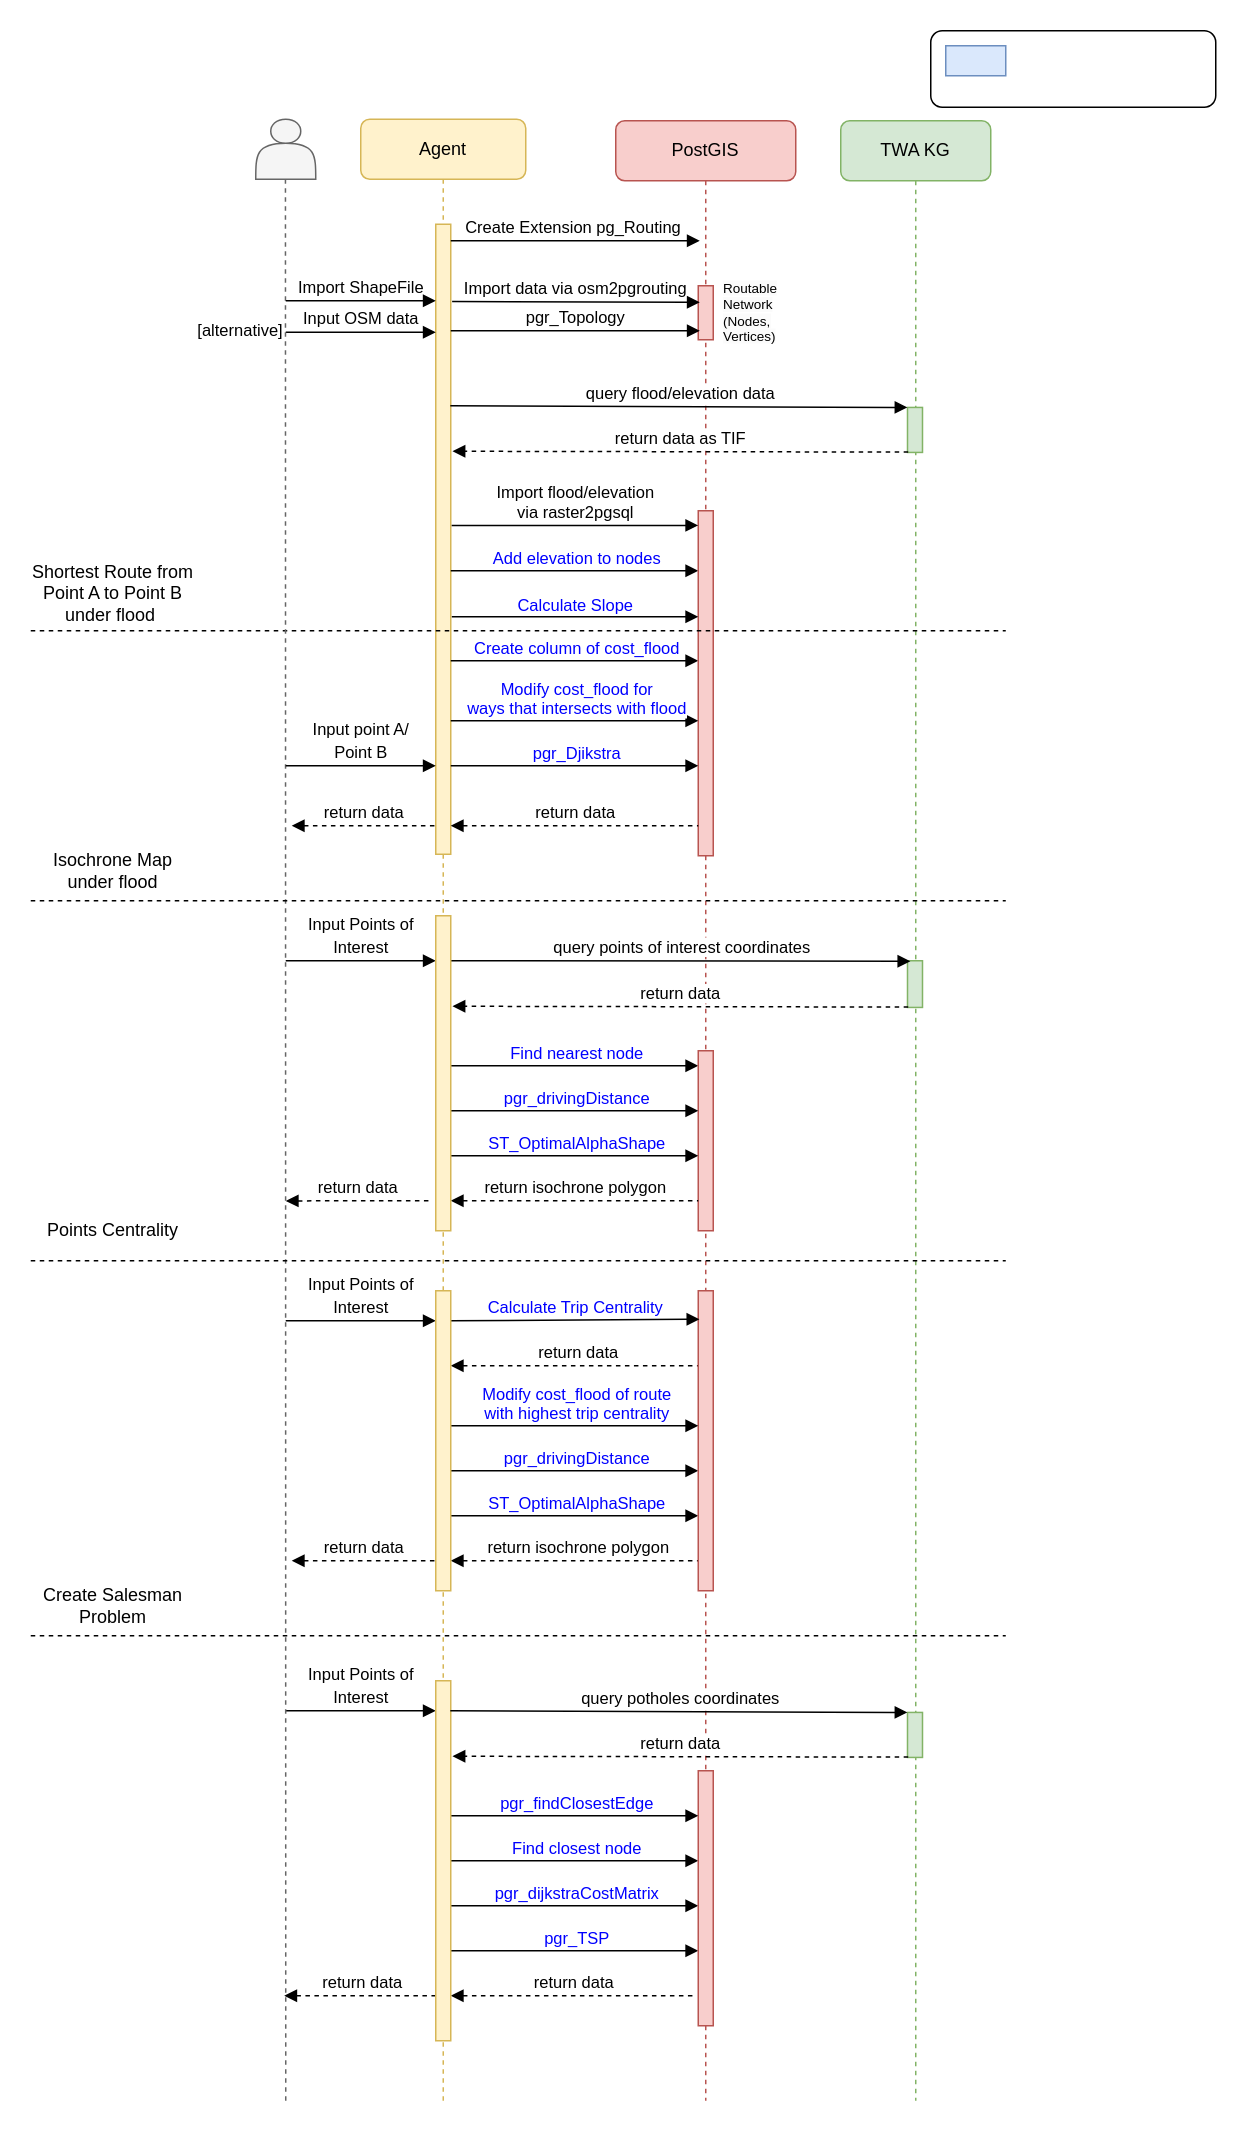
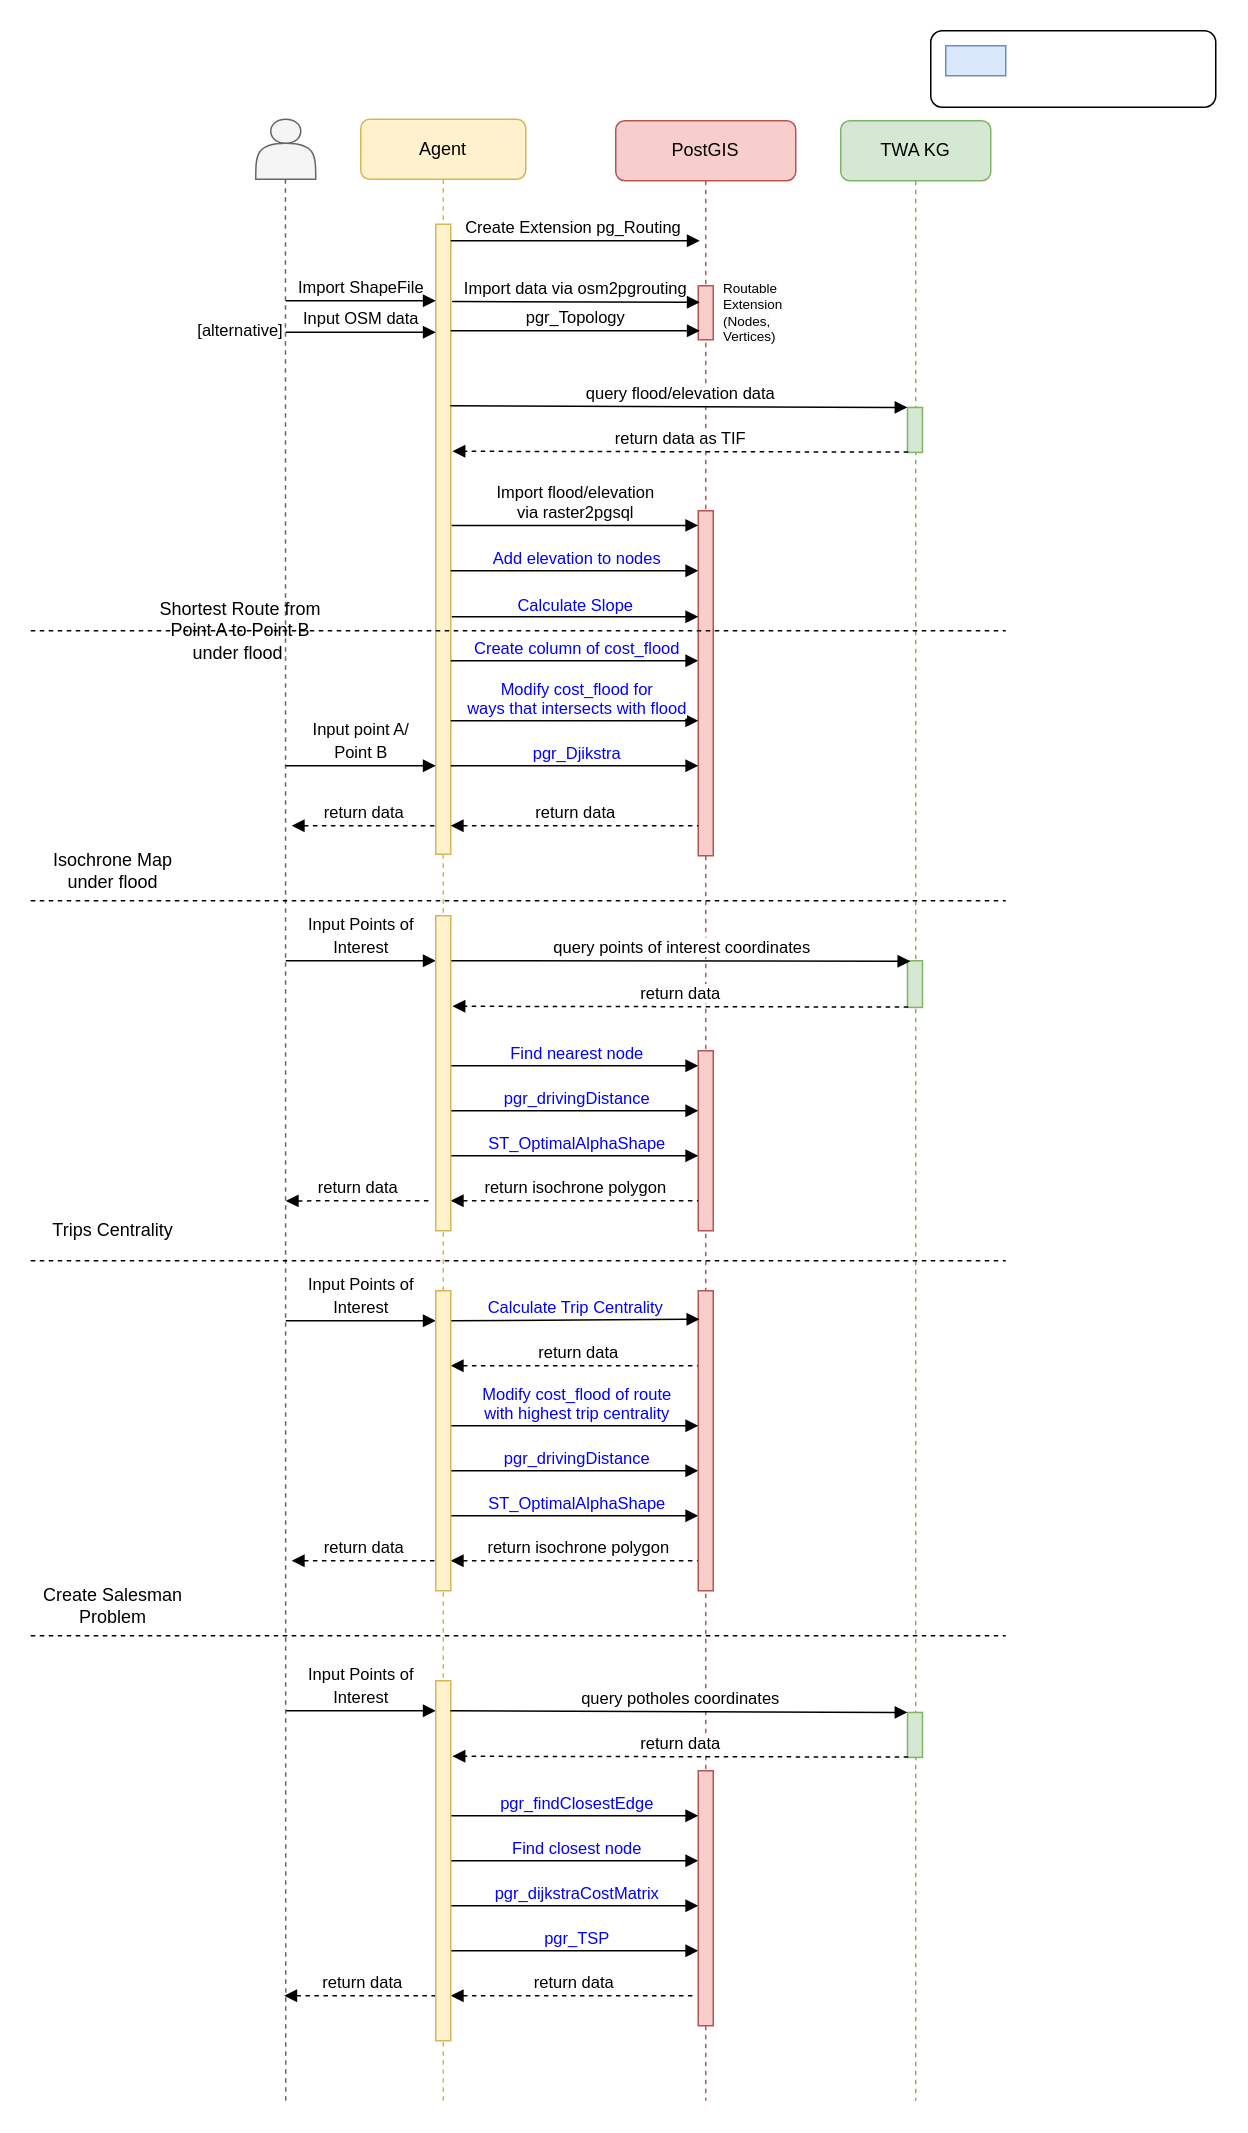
node "Routable Network (Nodes, Vertices)": label "Routable Network (Nodes, Vertices)" -> "Routable Extension (Nodes, Vertices)"
node "Shortest Route from Point A to Point B under flood": moved (113, 593) -> (241, 631)
node "Points Centrality": label "Points Centrality" -> "Trips Centrality"
